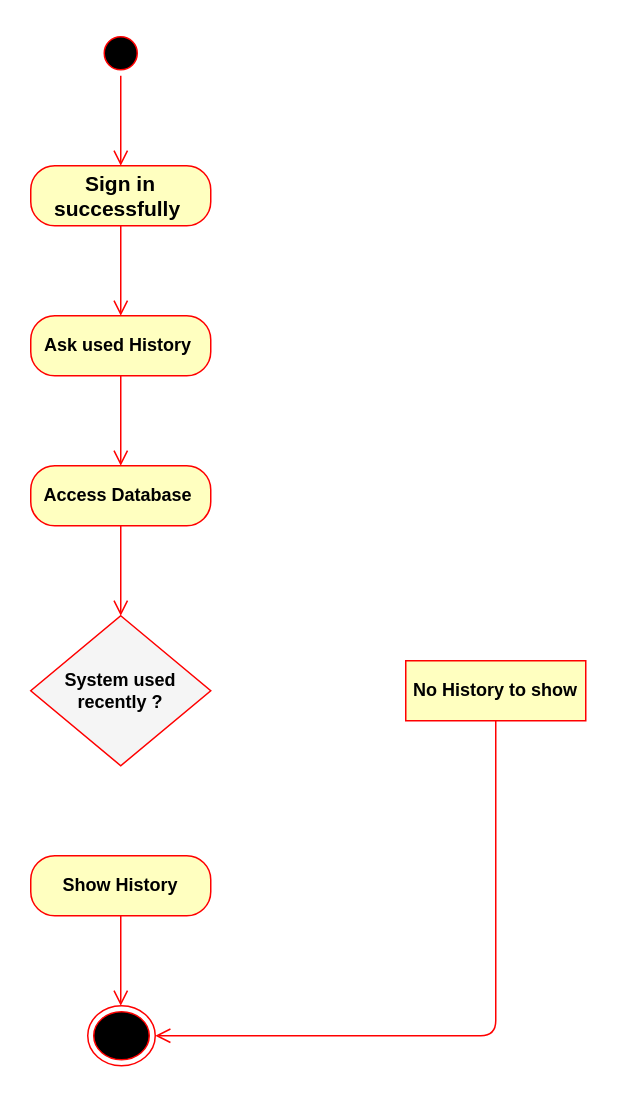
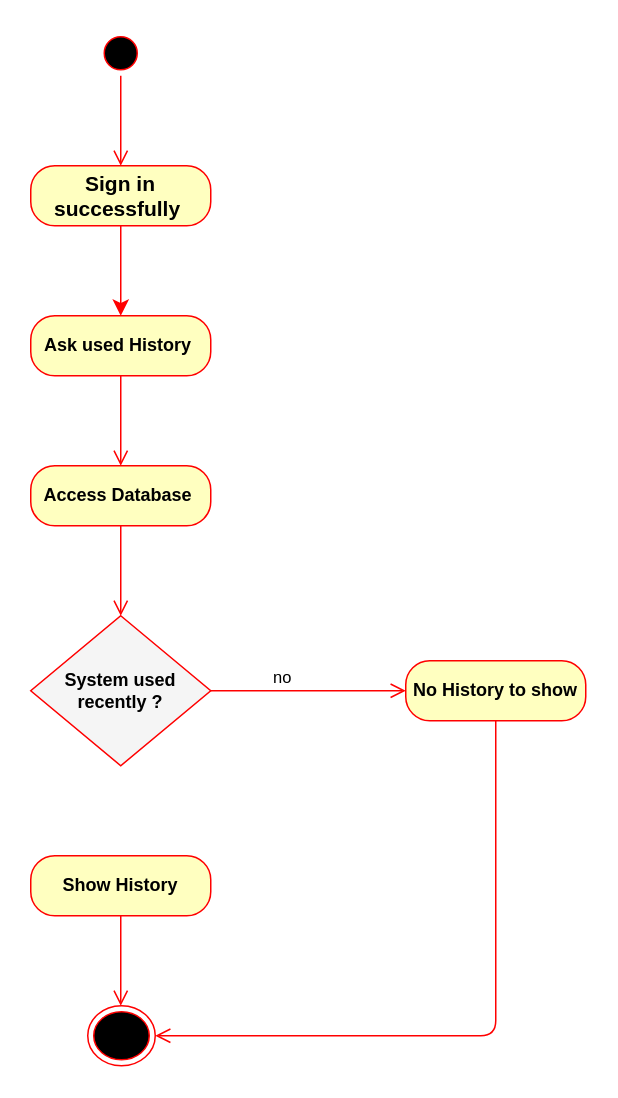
edge "Sign in successfully" -> "Ask used History": arrowhead open -> classic
edge "System used recently ?" -> "No History to show": added, label "no"
node "No History to show": shape rectangle -> rounded rectangle
